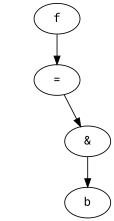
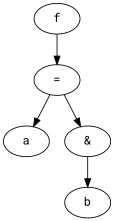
node "a": added
